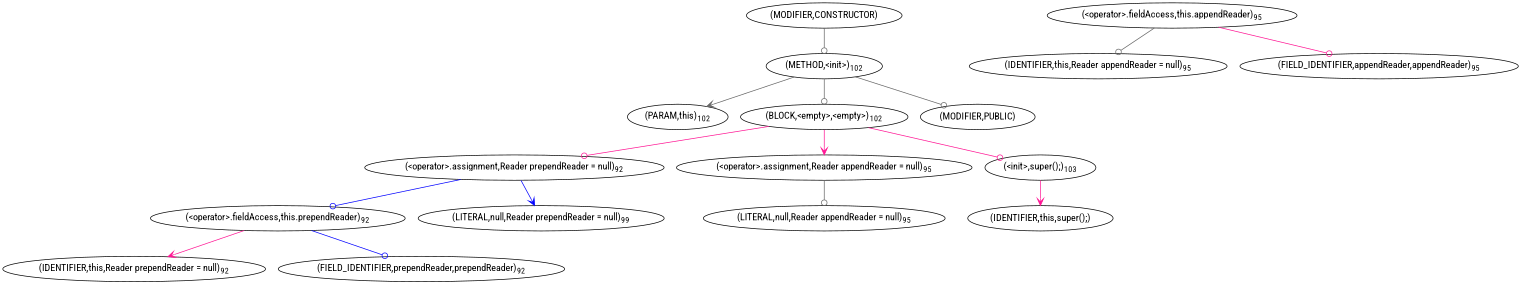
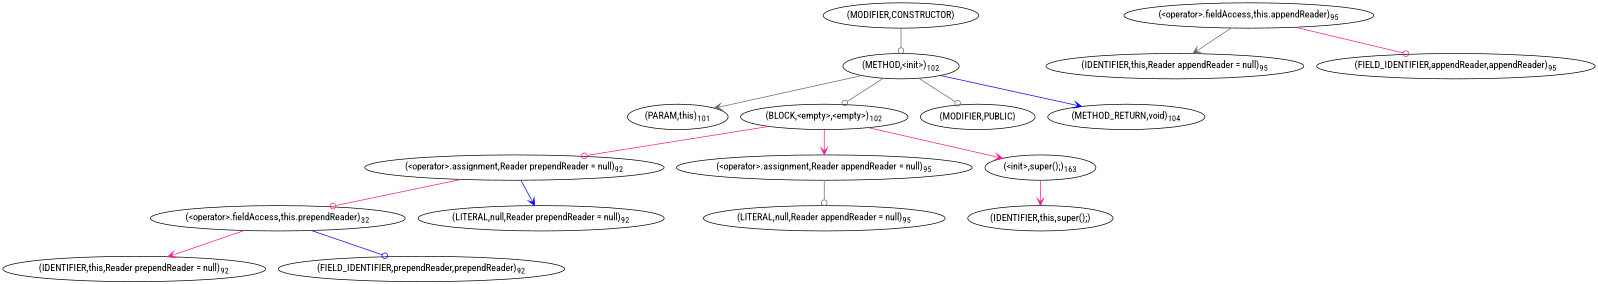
edge "(<operator>.fieldAccess,this.appendReader)" -> "(IDENTIFIER,this,Reader appendReader = null)": arrowhead odot -> vee
node "(PARAM,this)": text "102" -> "101"
node "(METHOD_RETURN,void)": added
edge "(BLOCK,<empty>,<empty>)" -> "(<init>,super();)": arrowhead odot -> vee
node "(<init>,super();)": text "103" -> "163"
edge "(<operator>.assignment,Reader prependReader = null)" -> "(<operator>.fieldAccess,this.prependReader)": color blue -> deeppink
node "(<operator>.fieldAccess,this.prependReader)": text "92" -> "32"
node "(LITERAL,null,Reader prependReader = null)": text "99" -> "92"
